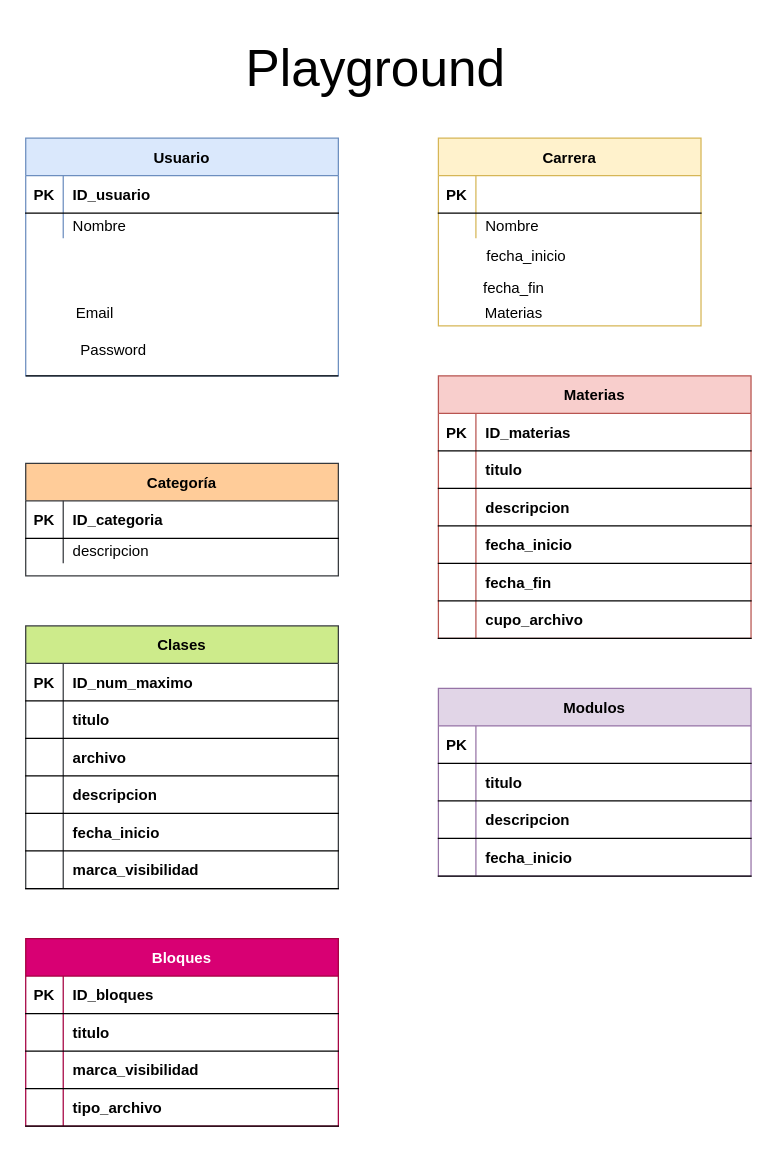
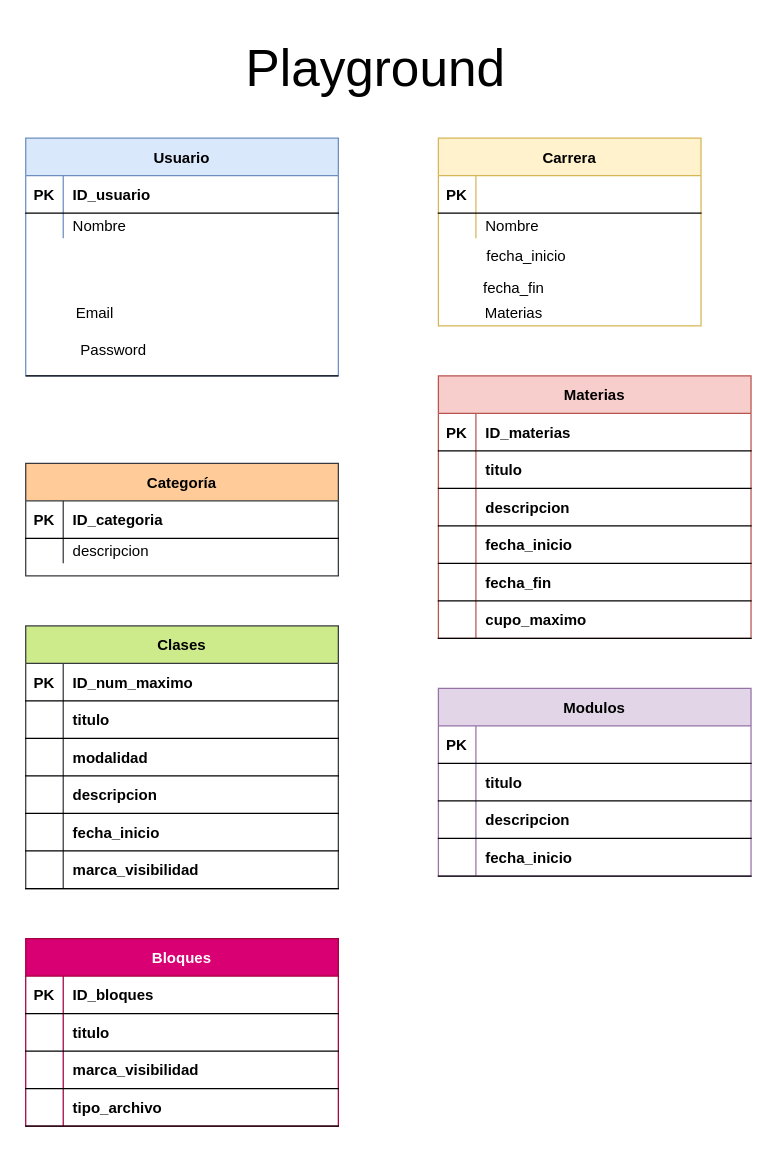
node "cupo_archivo": label "cupo_archivo" -> "cupo_maximo"
node "archivo": label "archivo" -> "modalidad"
